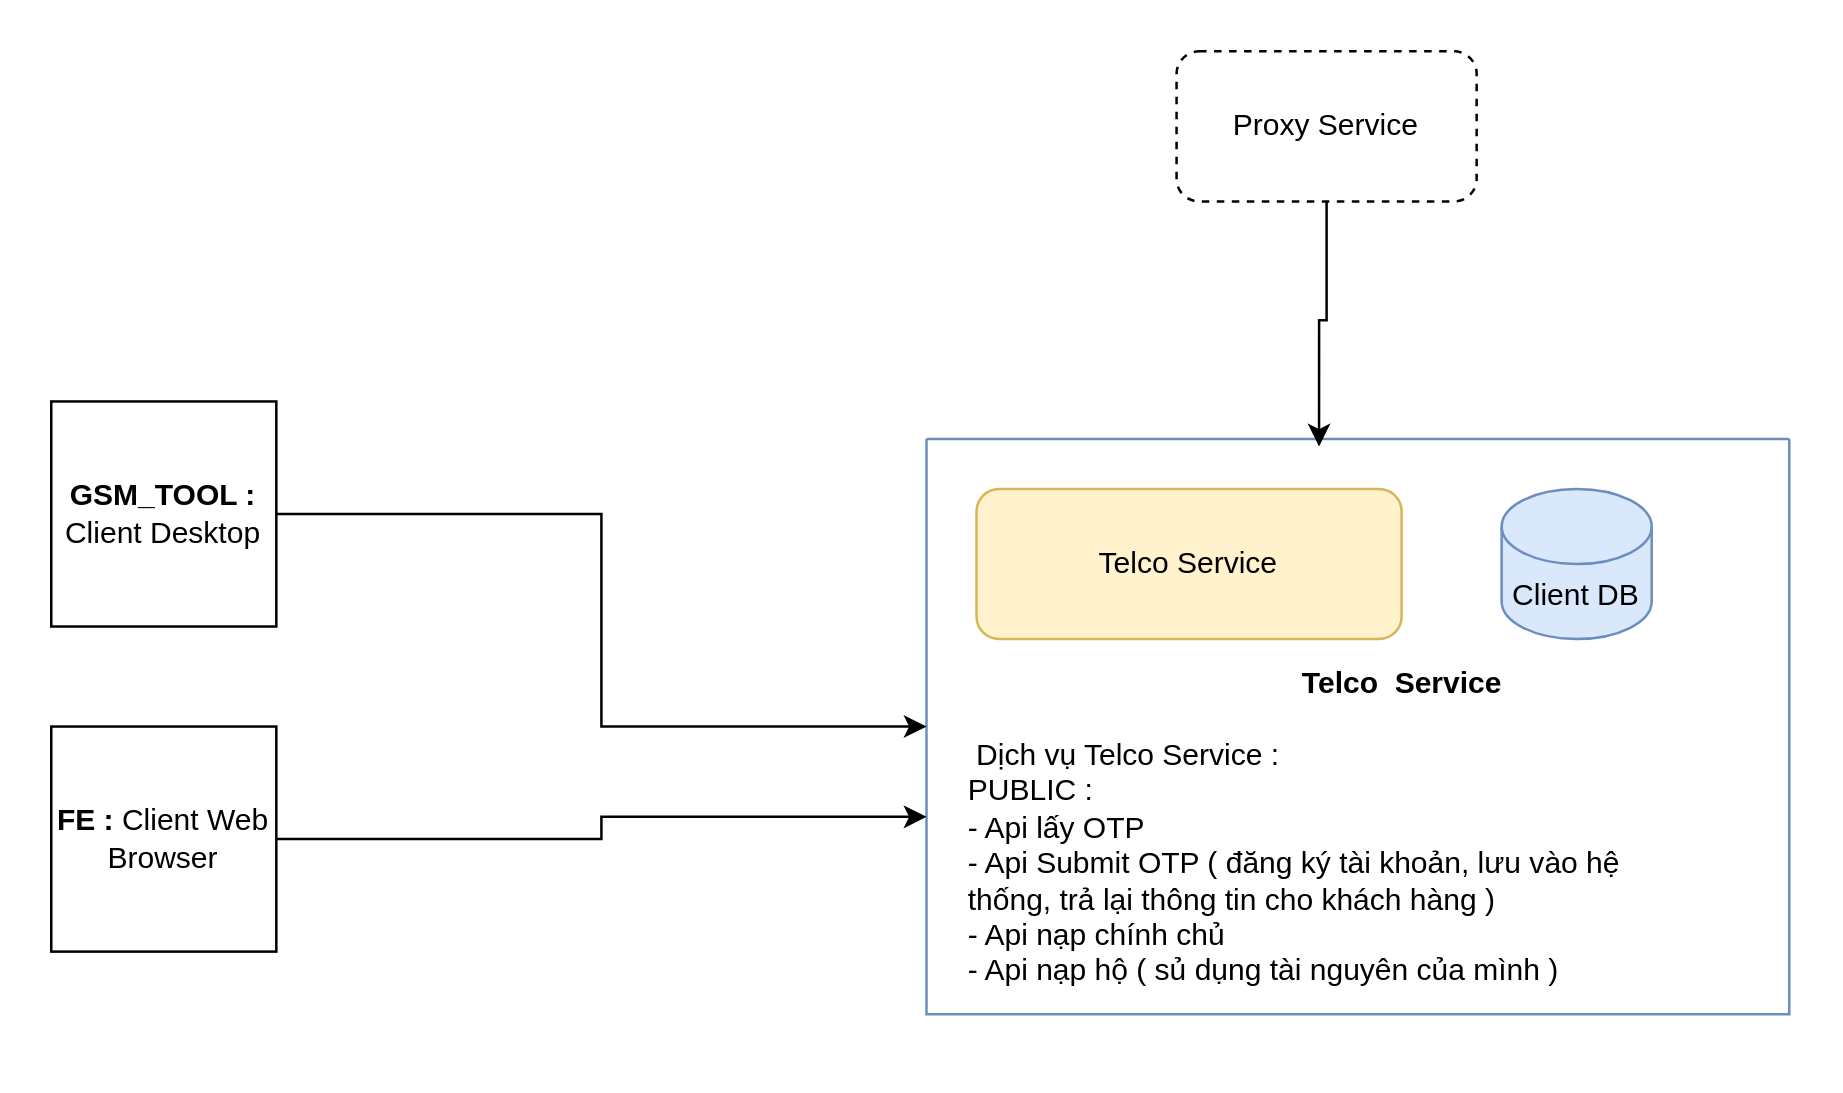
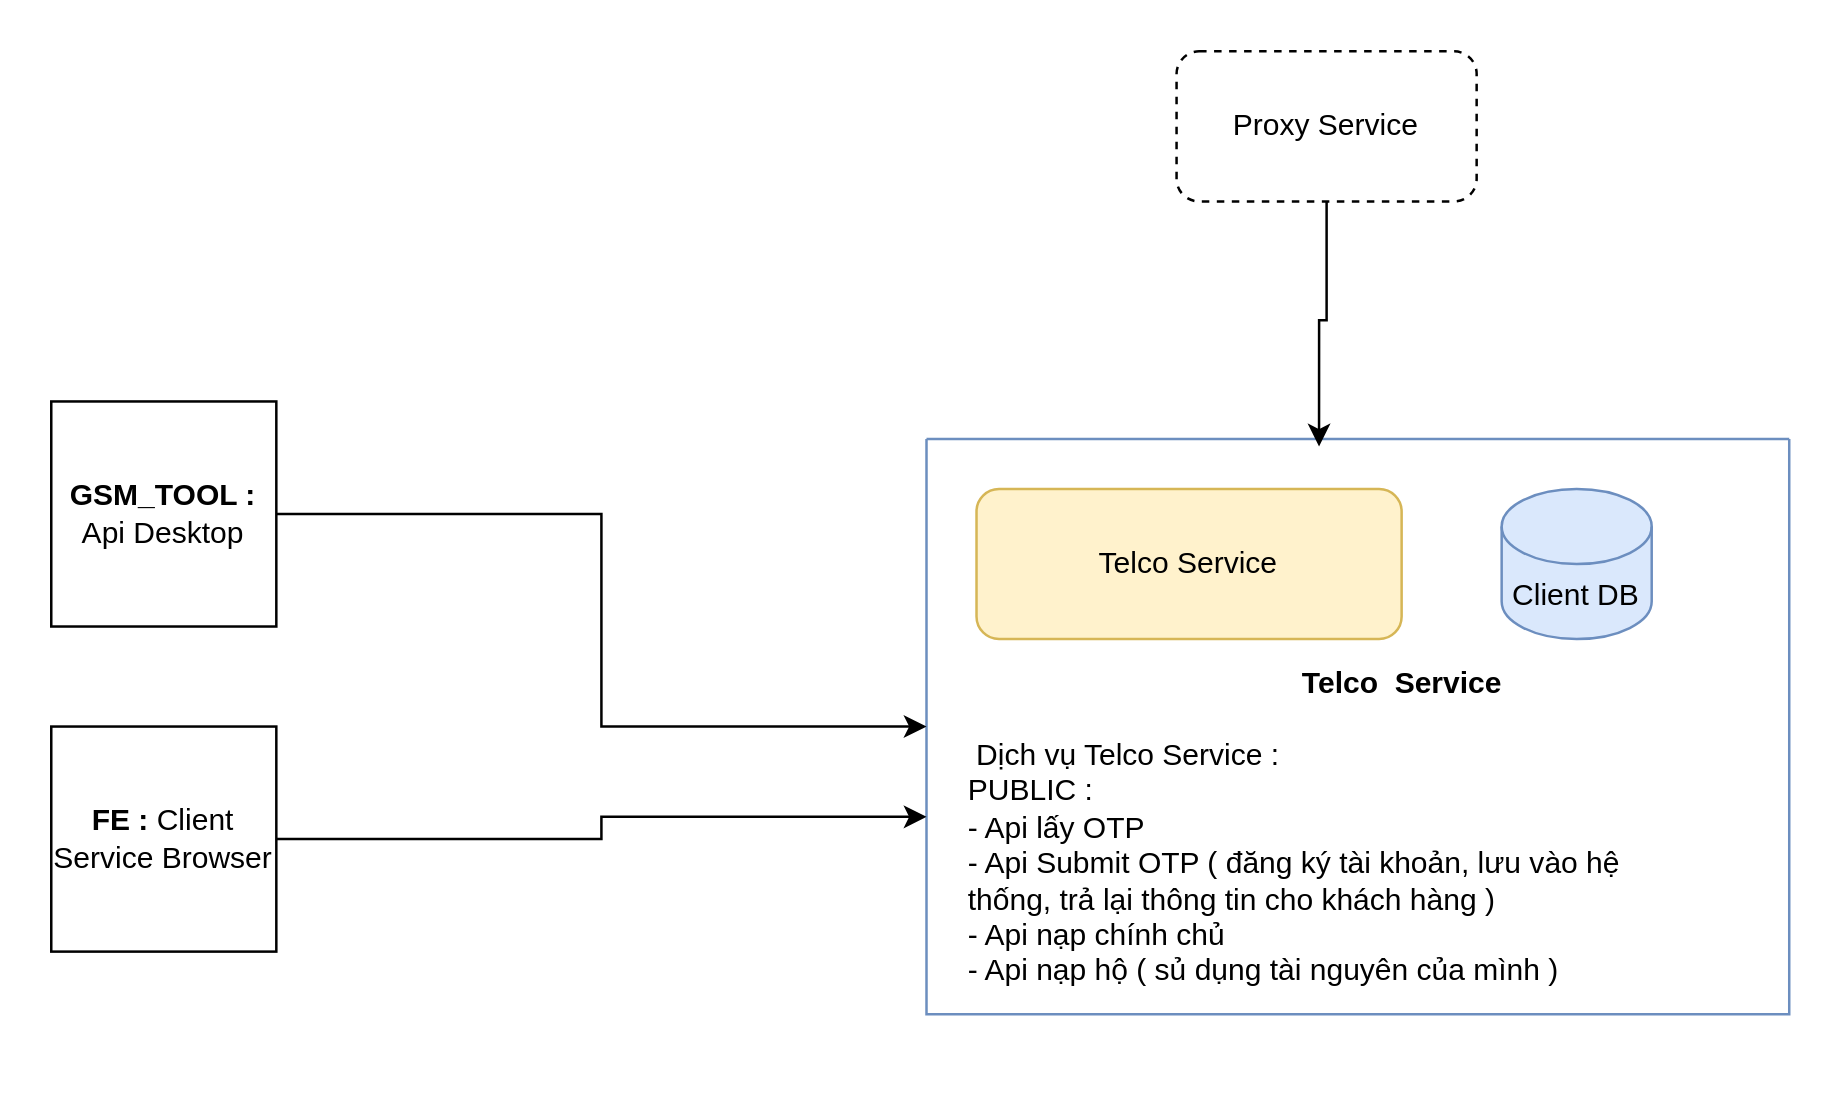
node "GSM_TOOL : Client Desktop": label "GSM_TOOL : Client Desktop" -> "GSM_TOOL : Api Desktop"
node "FE : Client Web Browser": label "FE : Client Web Browser" -> "FE : Client Service Browser"
